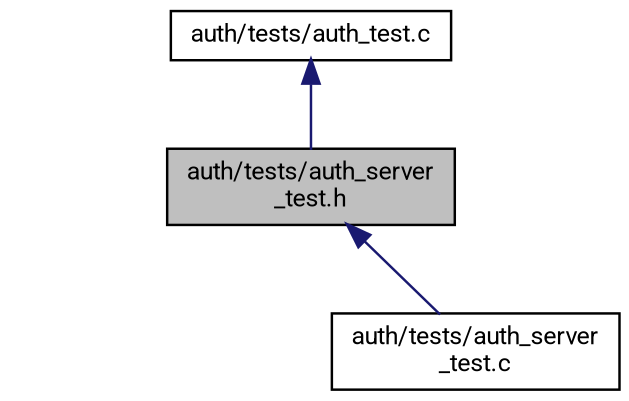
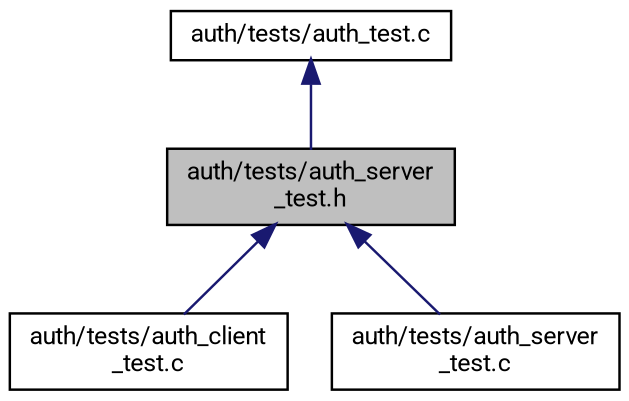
node "auth/tests/auth_client _test.c": added
